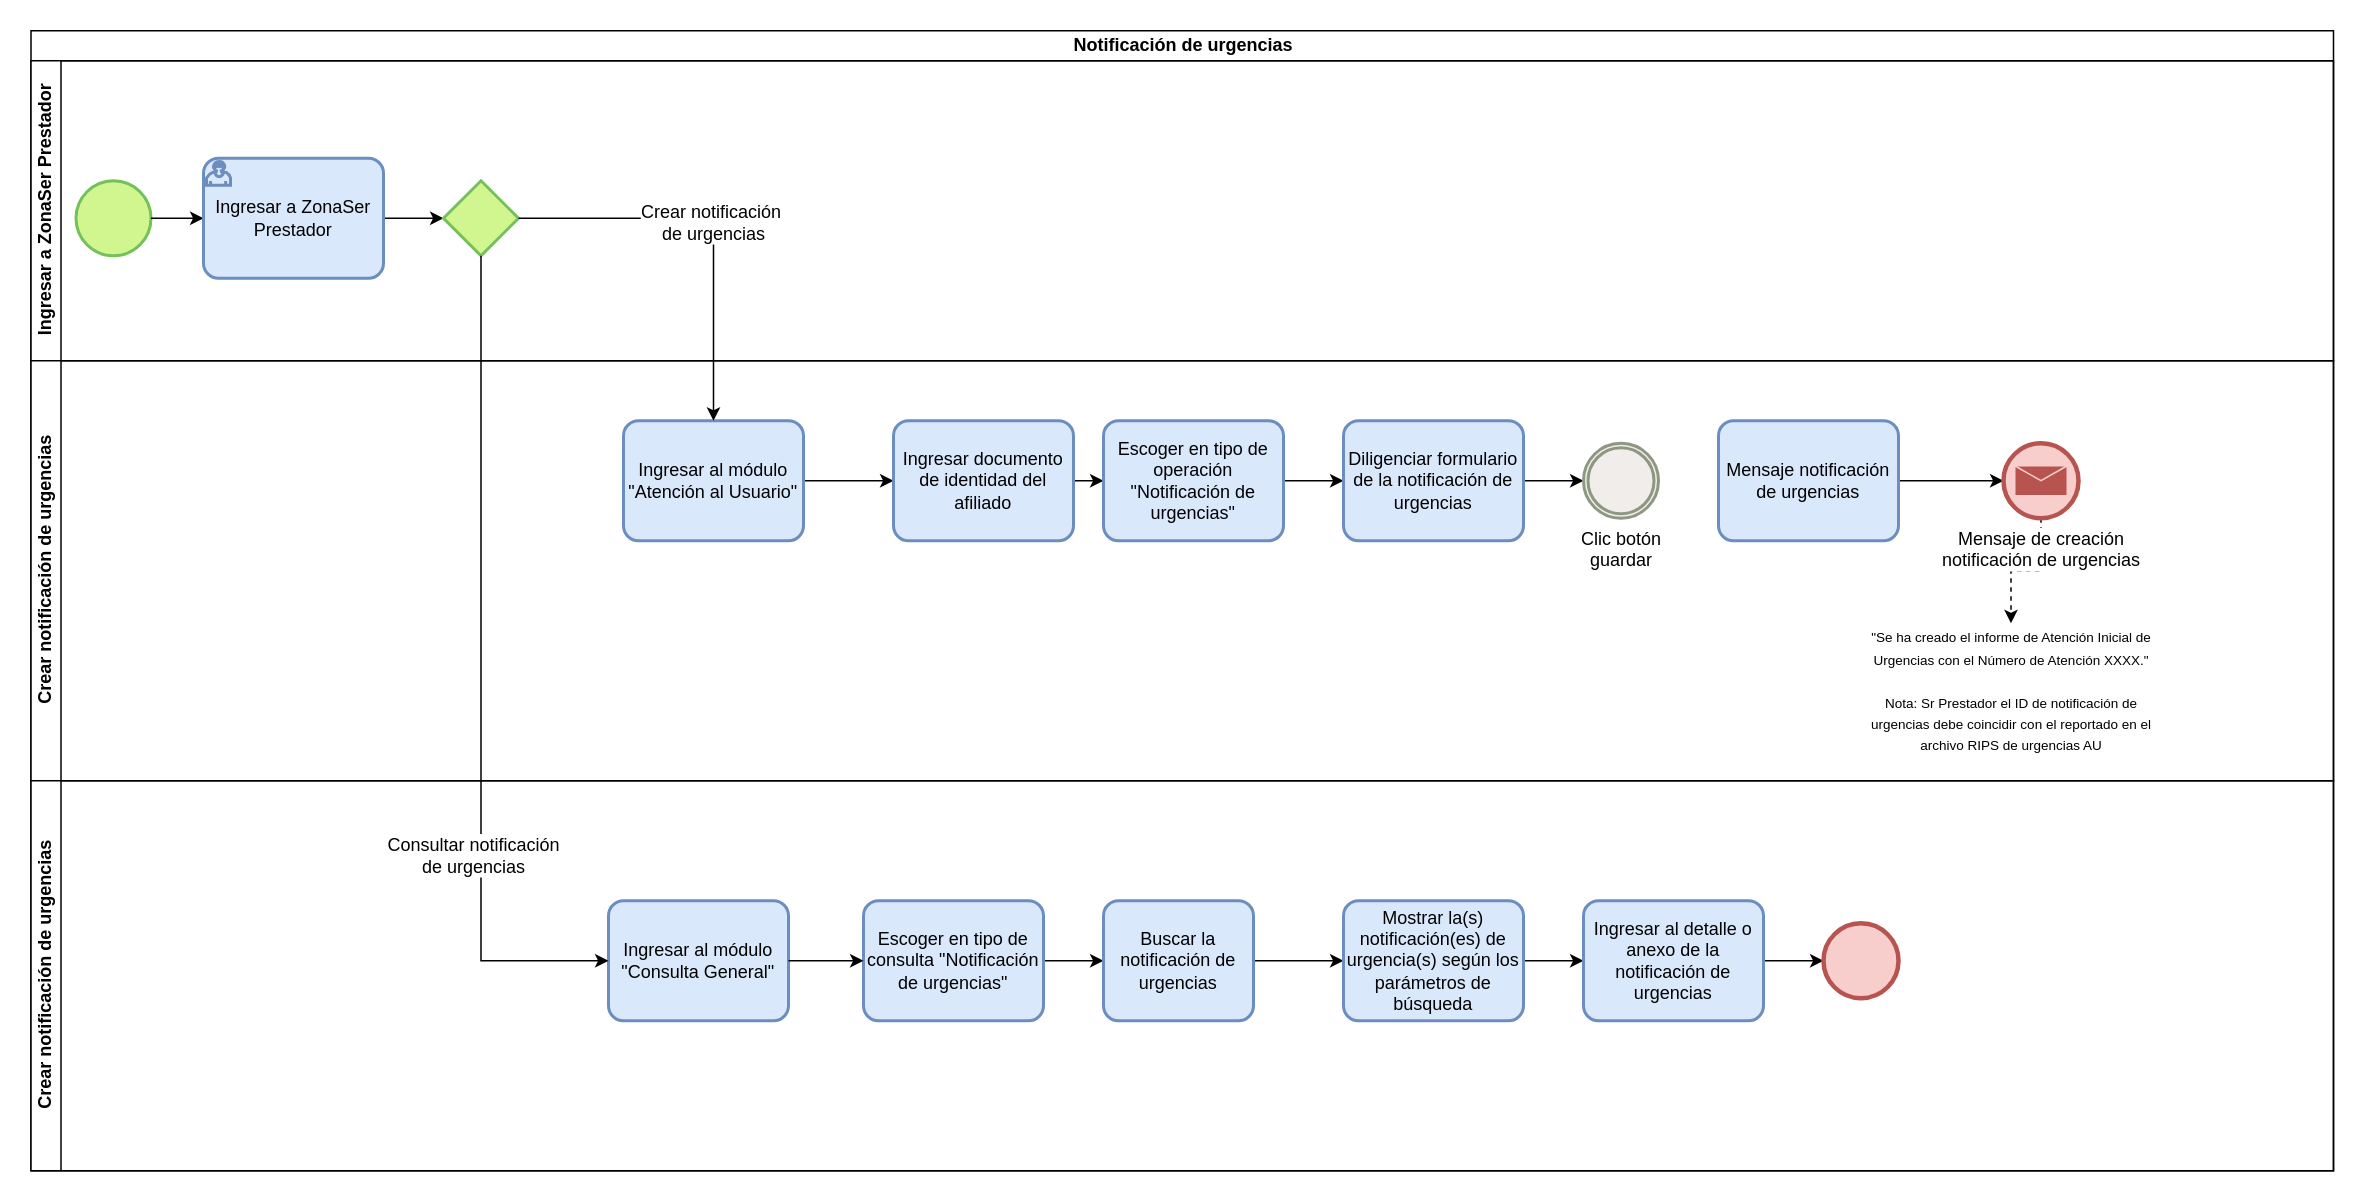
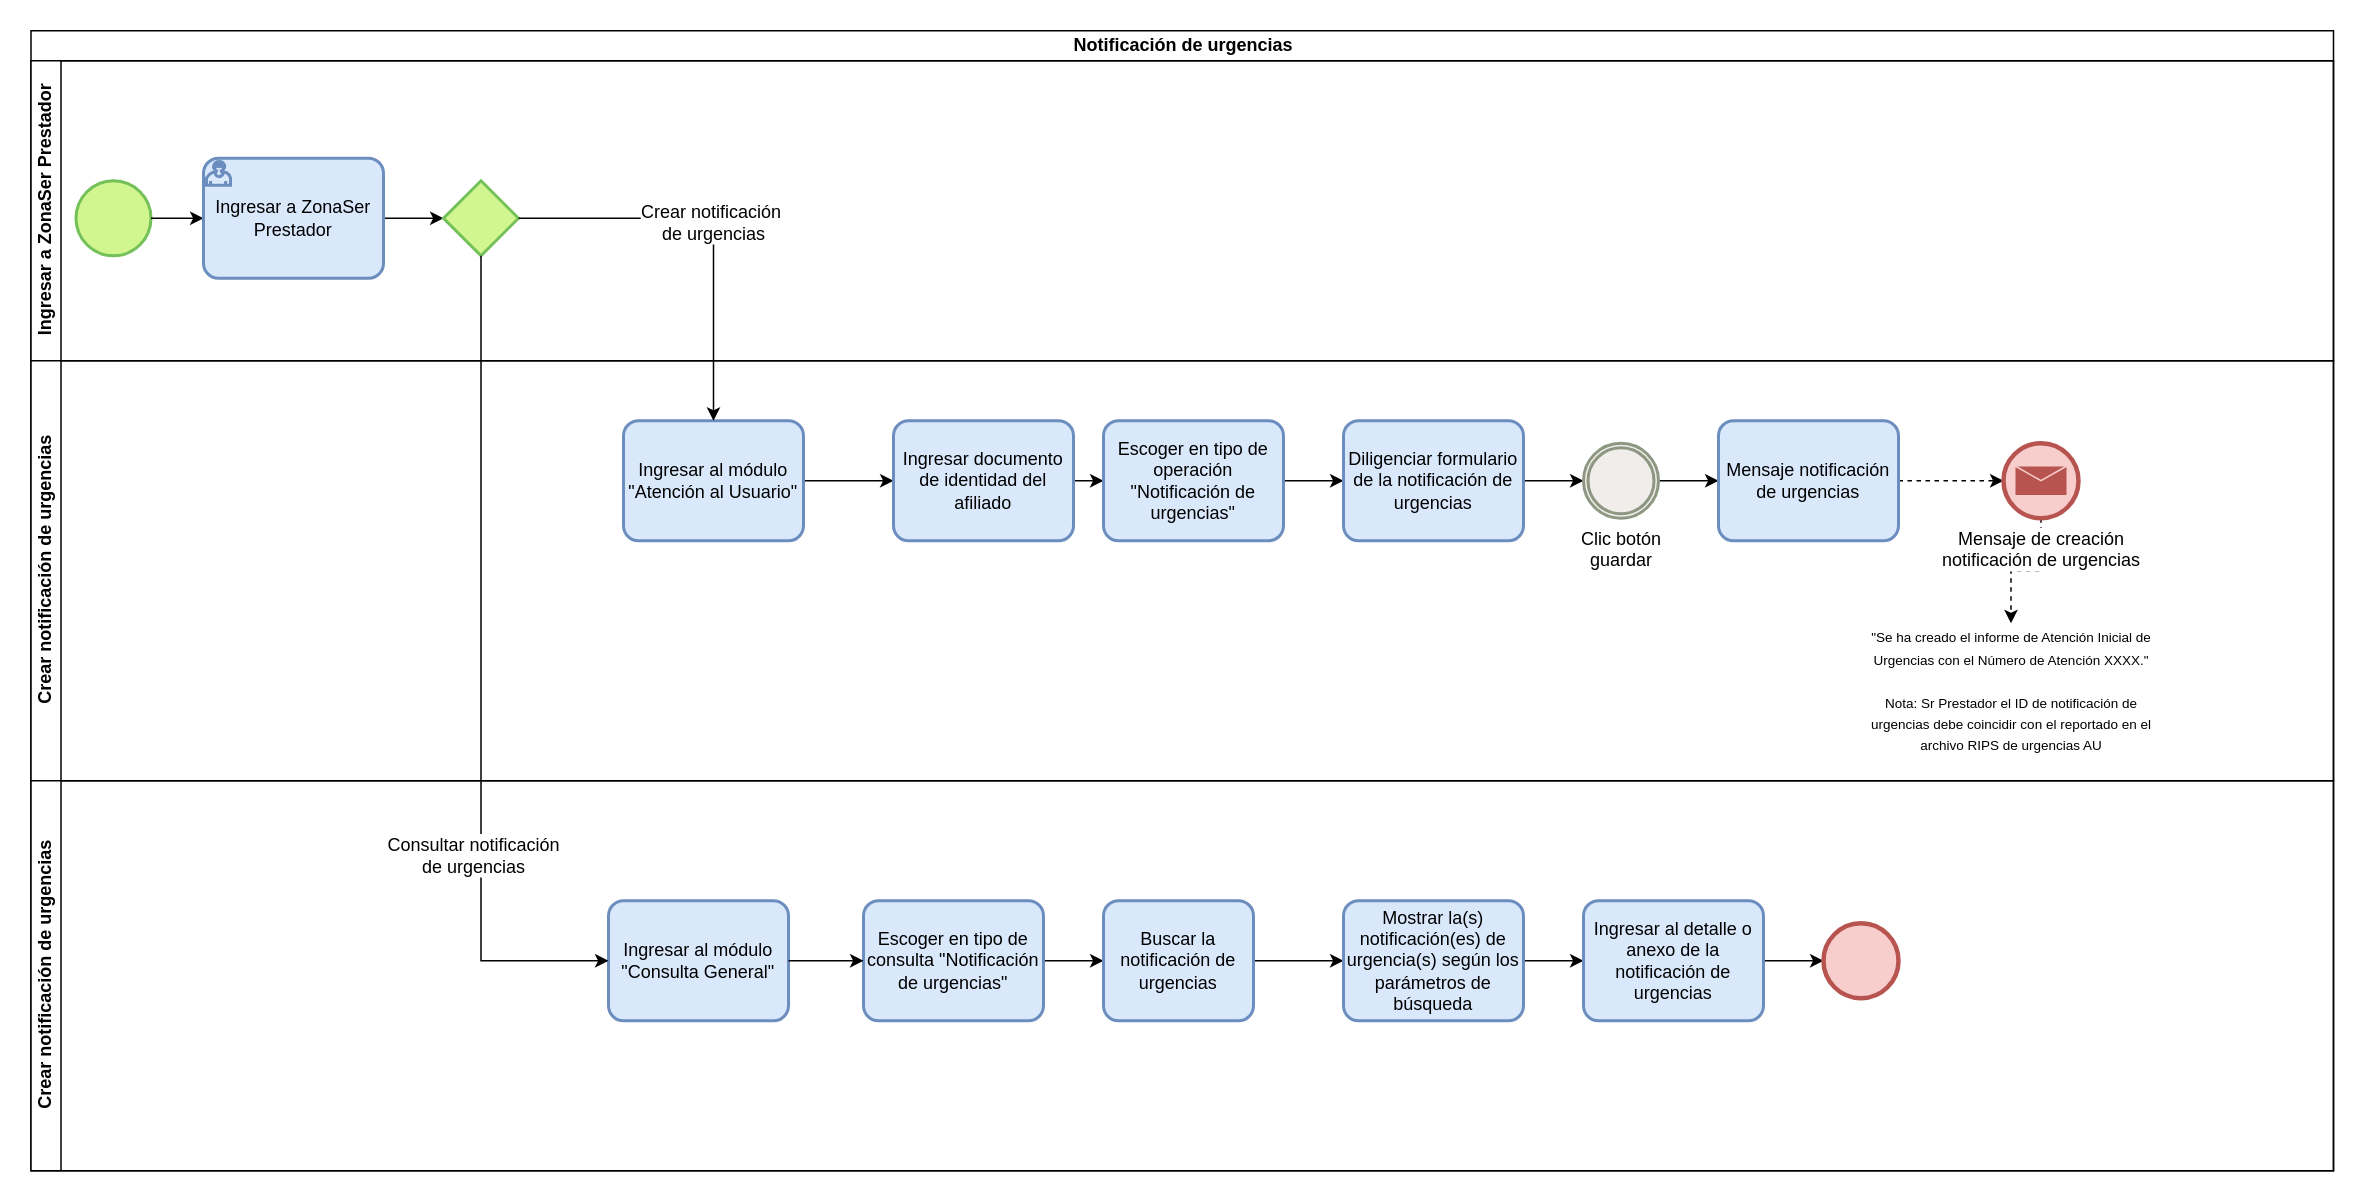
edge "Clic botón guardar" -> "Mensaje notificación de urgencias": added
edge "Mensaje notificación de urgencias" -> "Mensaje de creación notificación de urgencias": style solid -> dashed
